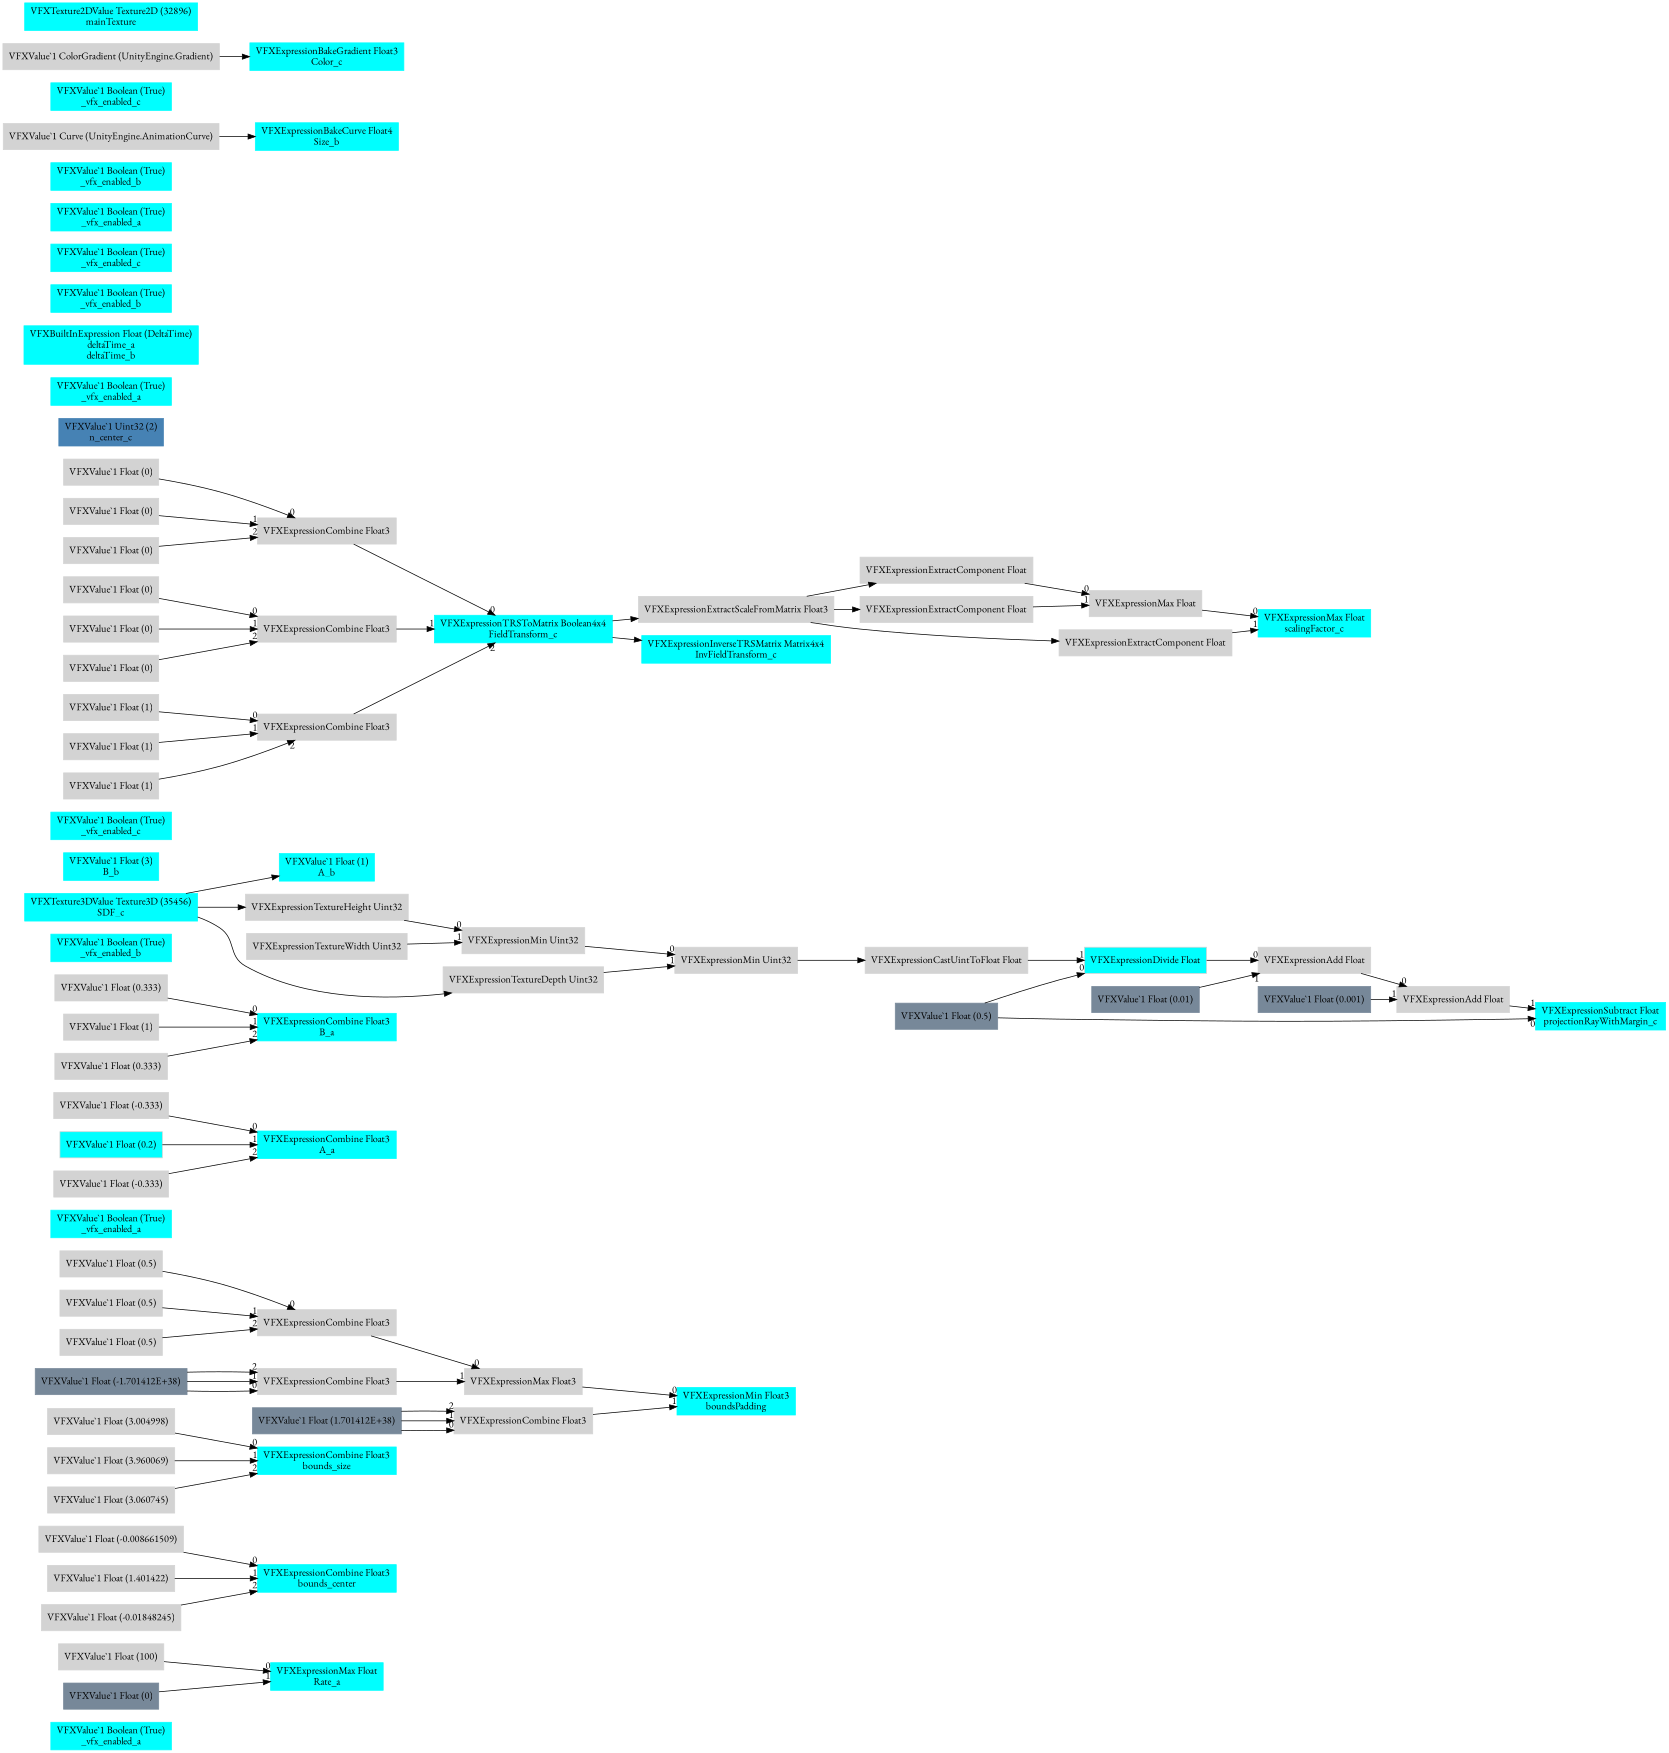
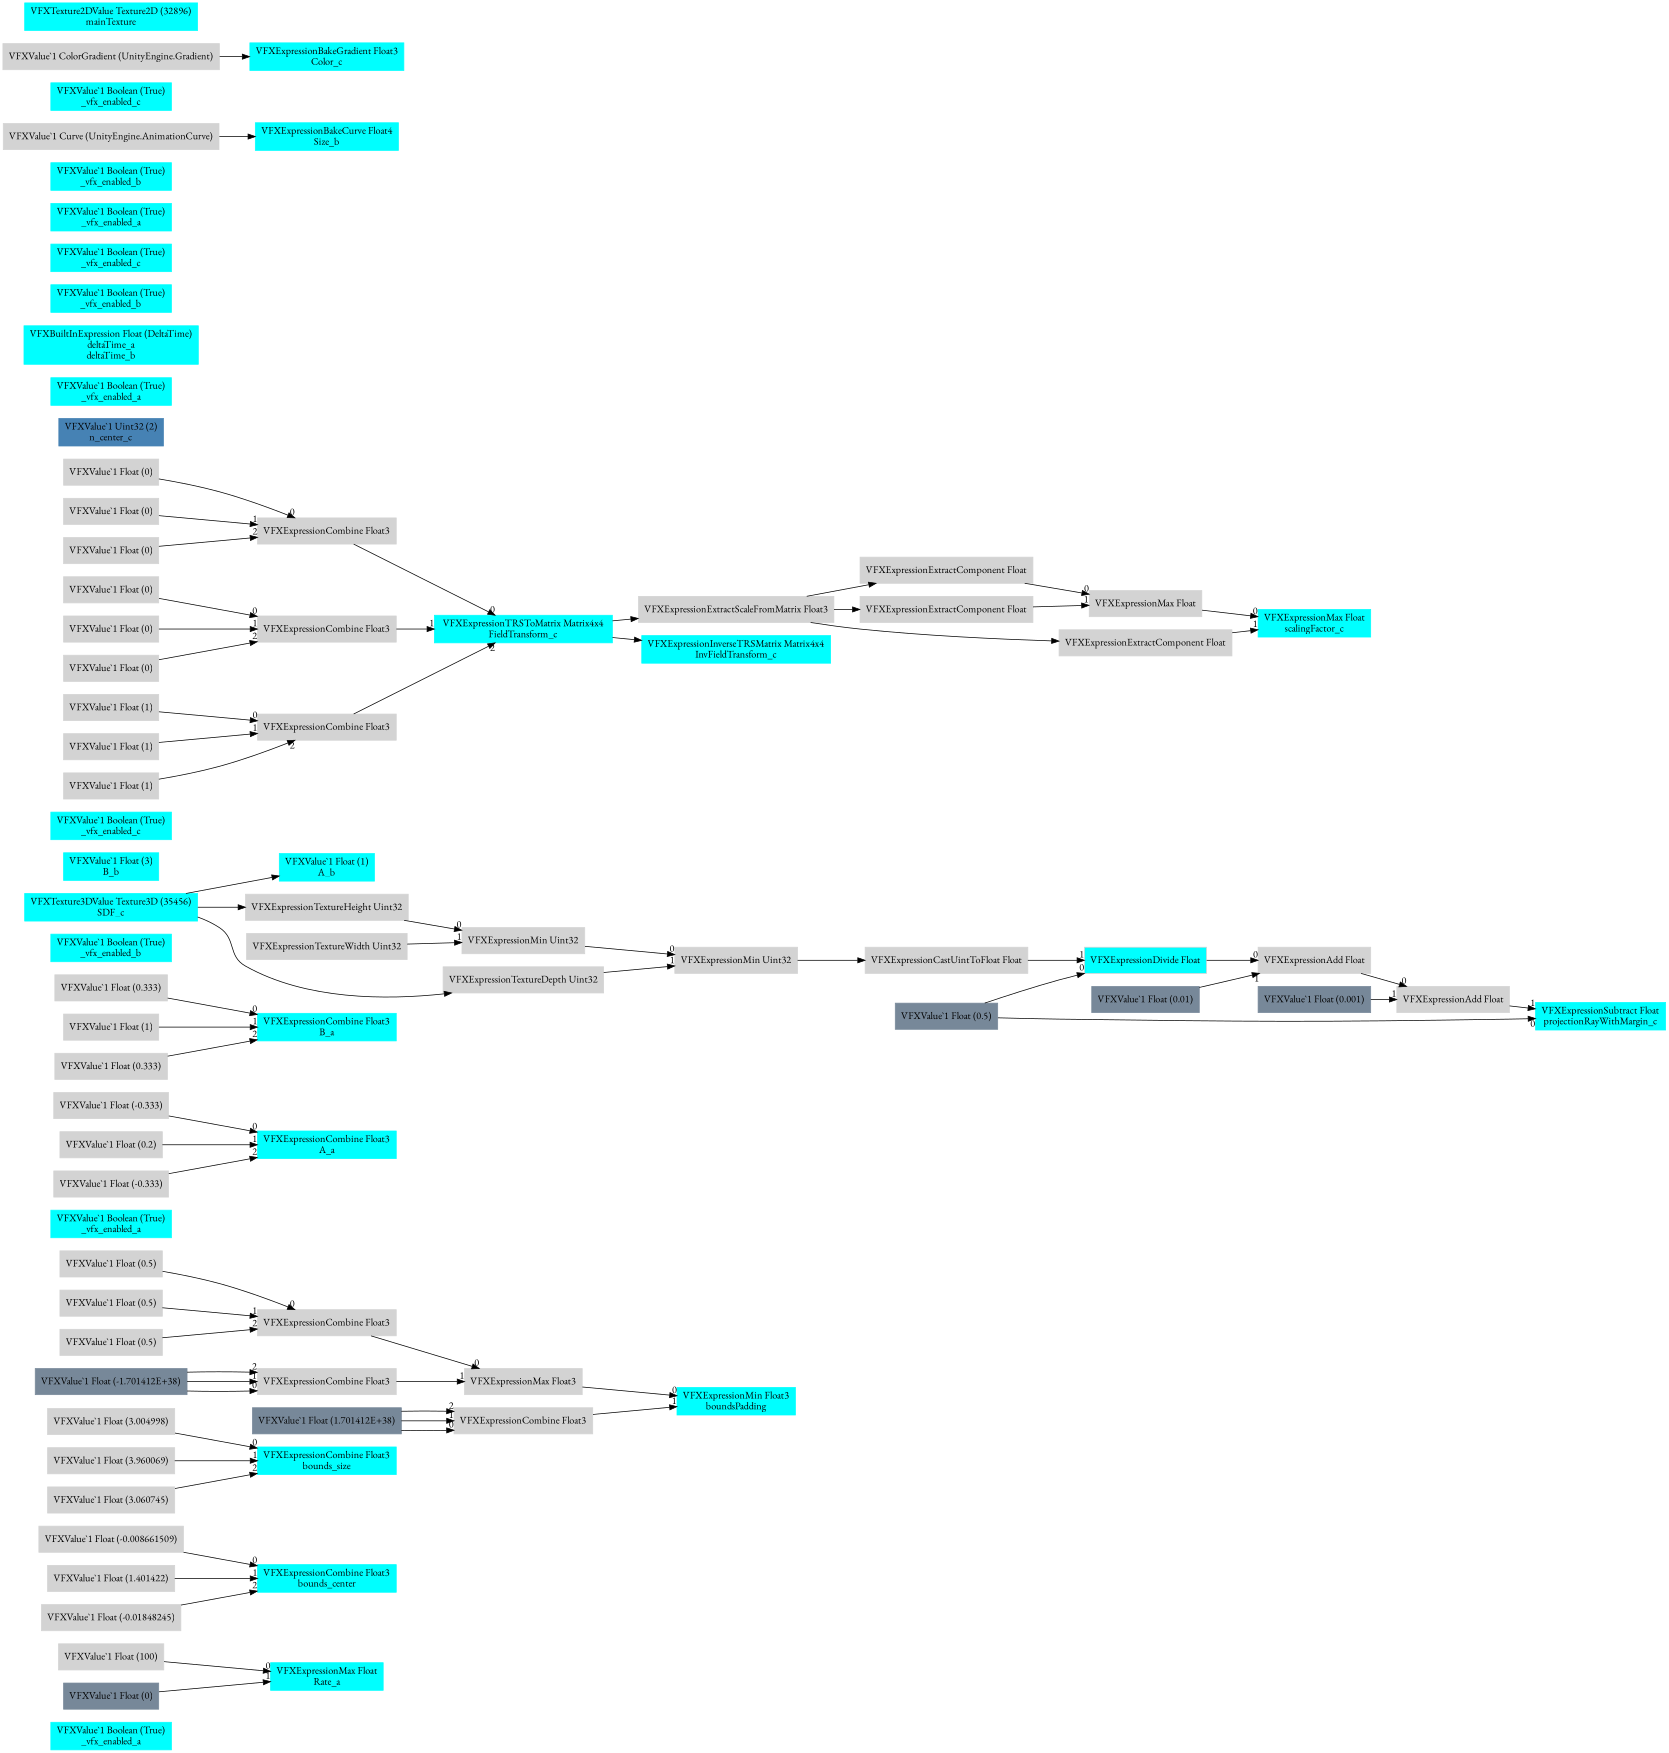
node "VFXExpressionTRSToMatrix Boolean4x4 FieldTransform_c": label "VFXExpressionTRSToMatrix Boolean4x4 FieldTransform_c" -> "VFXExpressionTRSToMatrix Matrix4x4 FieldTransform_c"
node "VFXValue`1 Float (0.2)": fillcolor cyan -> lightgray
